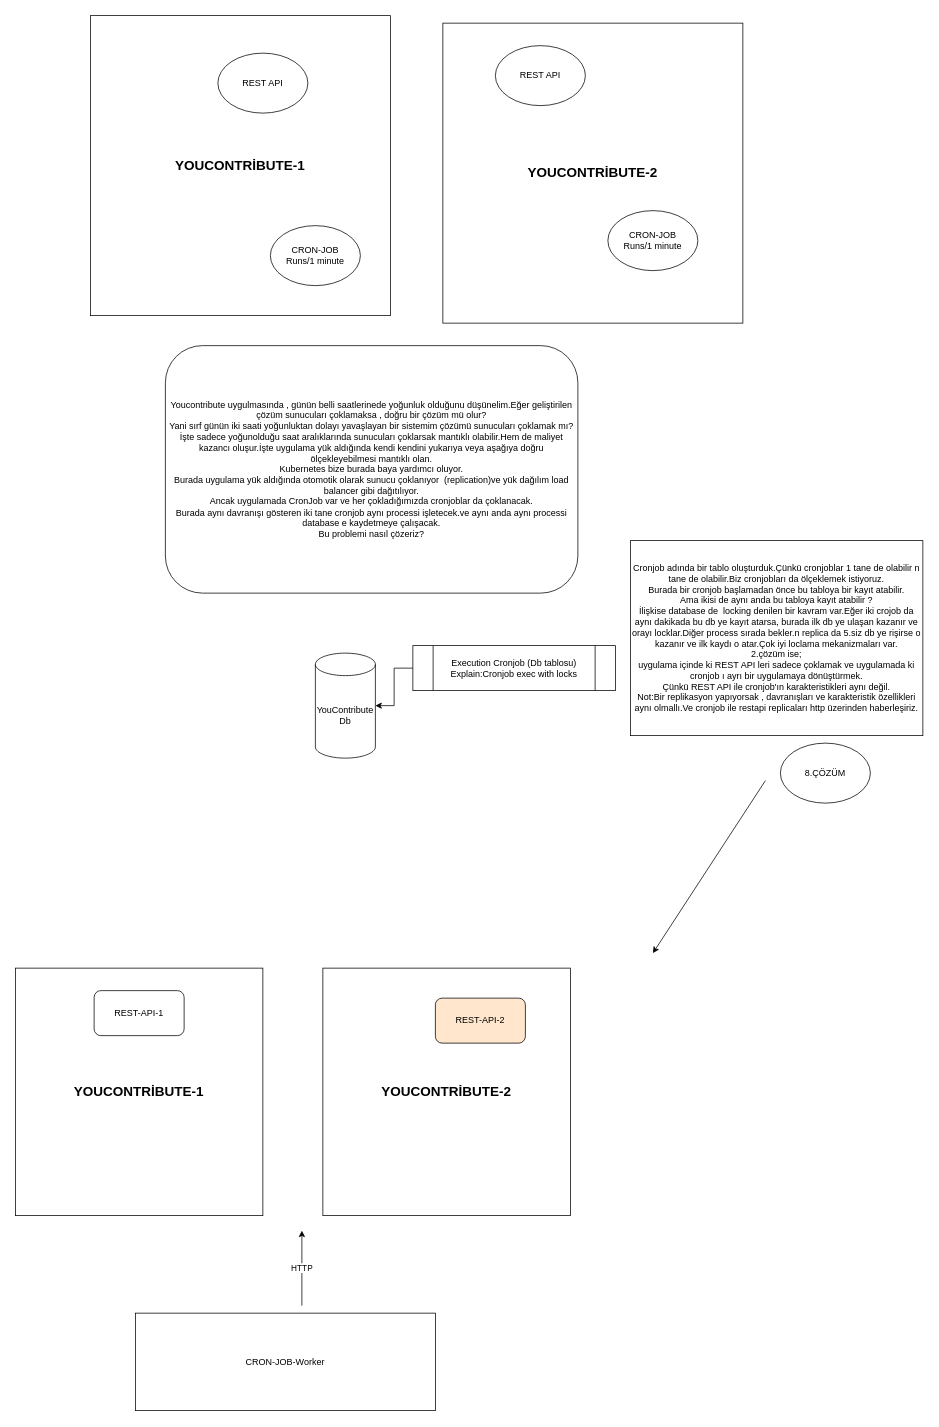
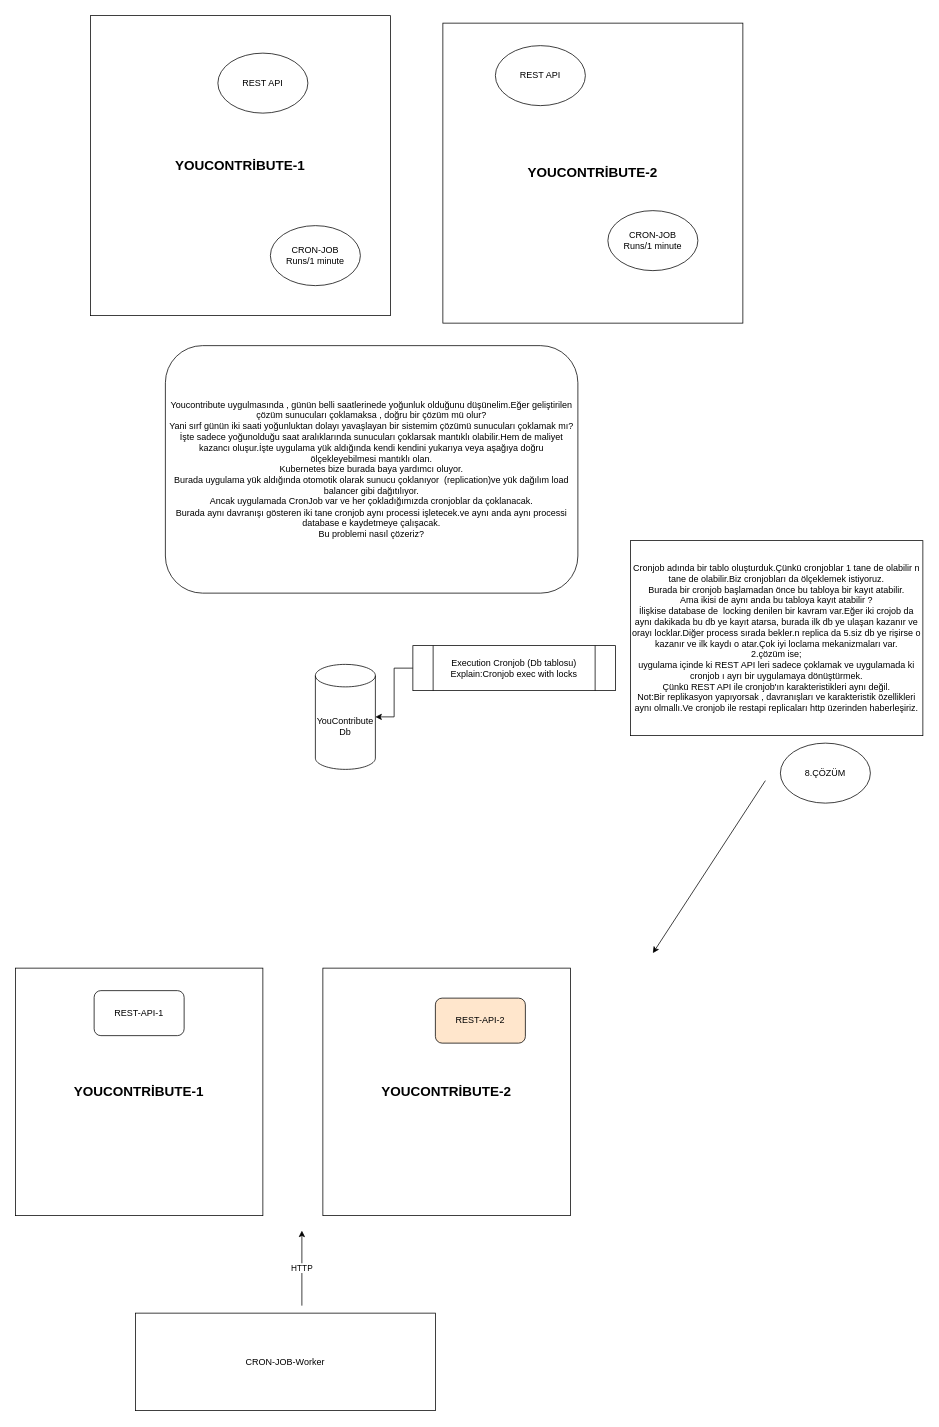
node "YouContribute Db": moved (345, 705) -> (345, 717)
